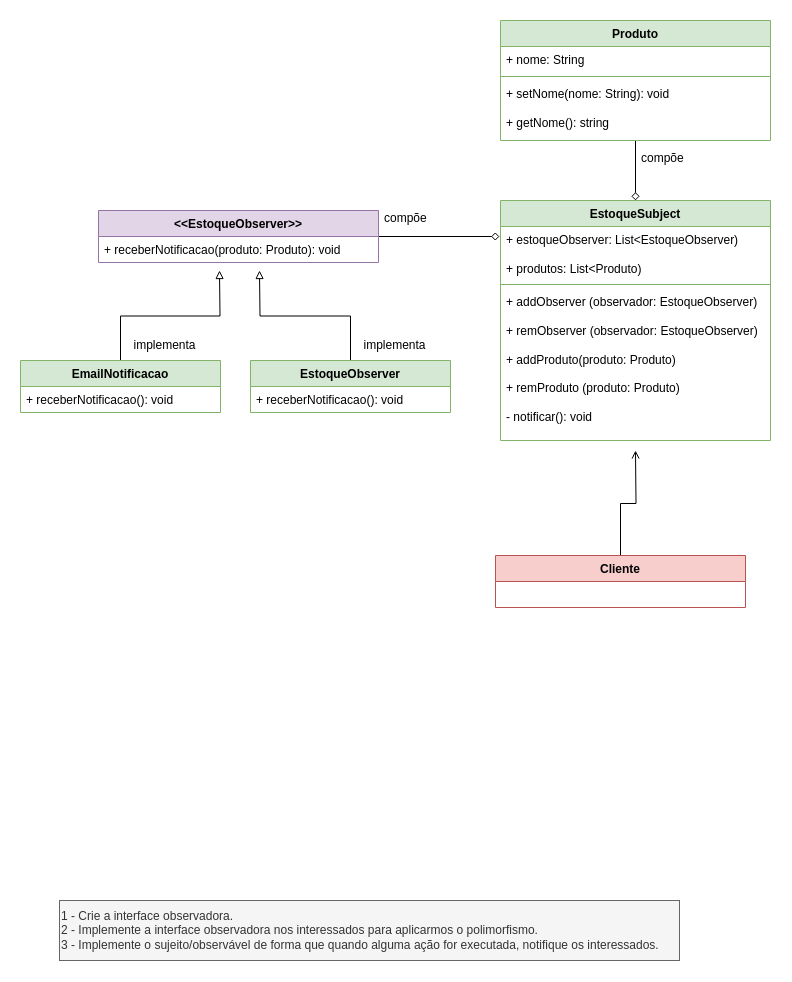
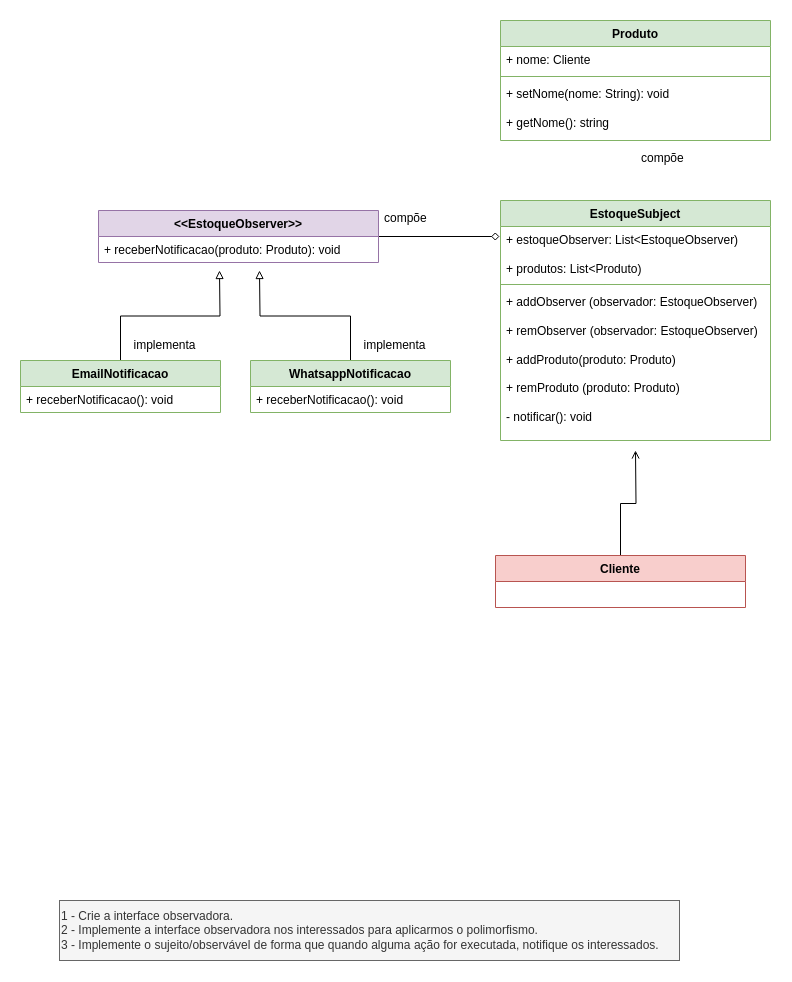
node "+ nome: String": label "+ nome: String" -> "+ nome: Cliente"
edge "Produto" -> "EstoqueSubject": removed
node "EstoqueObserver": label "EstoqueObserver" -> "WhatsappNotificacao"
